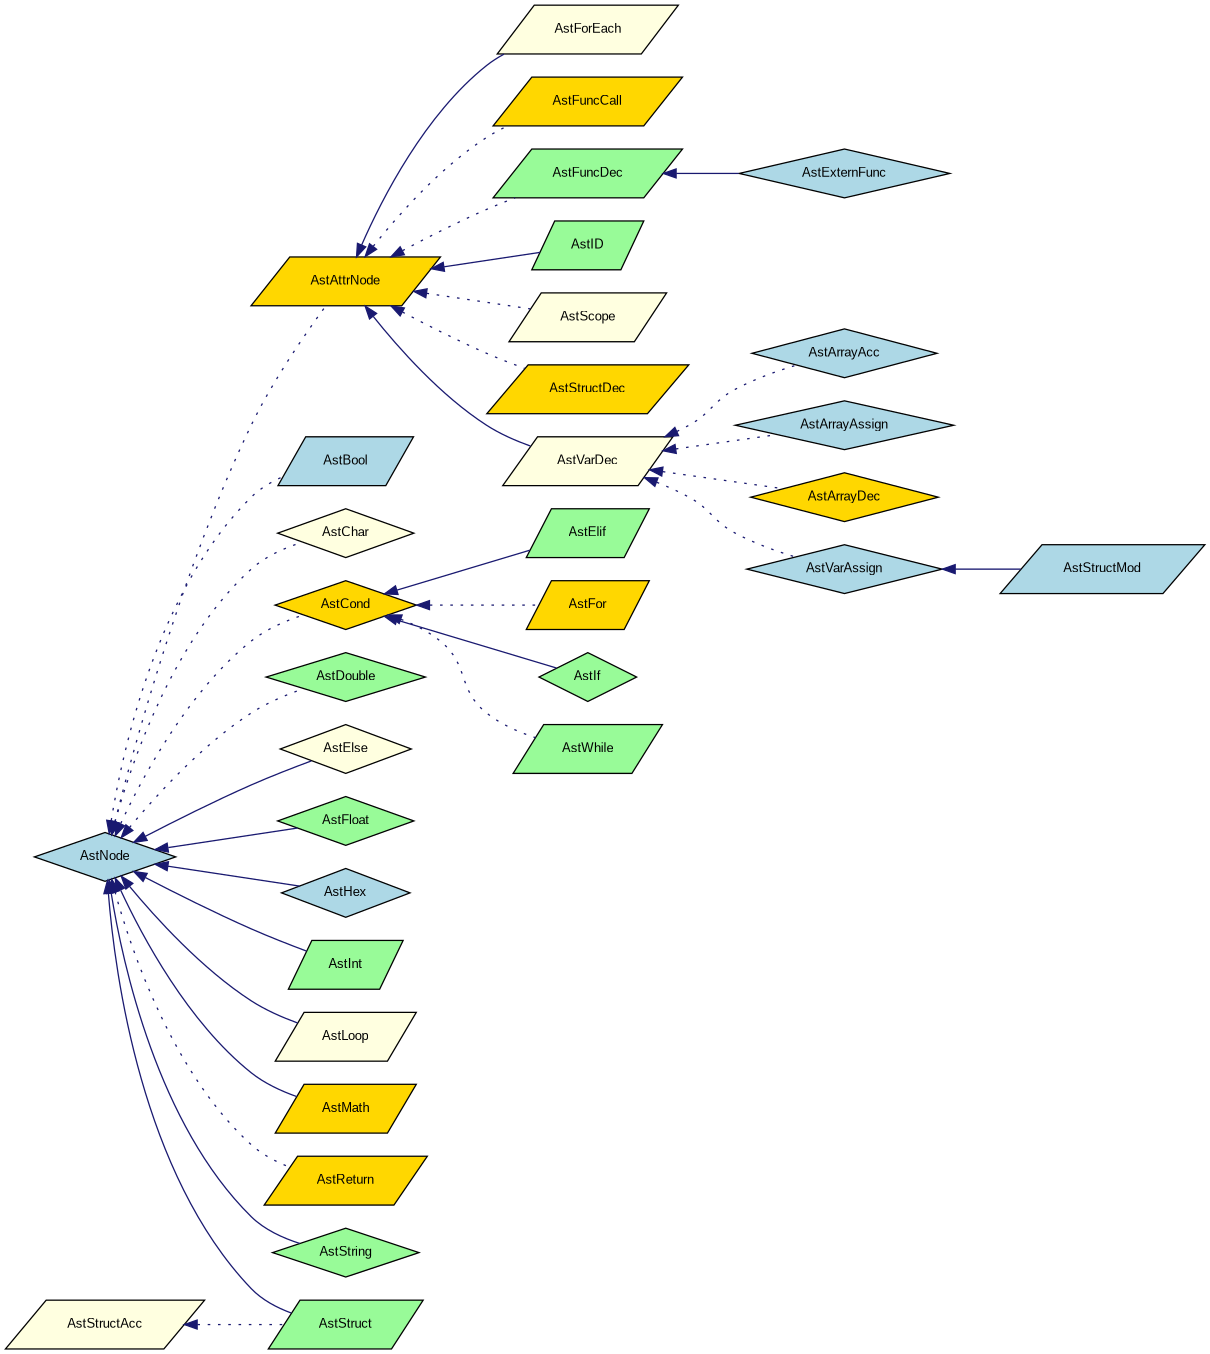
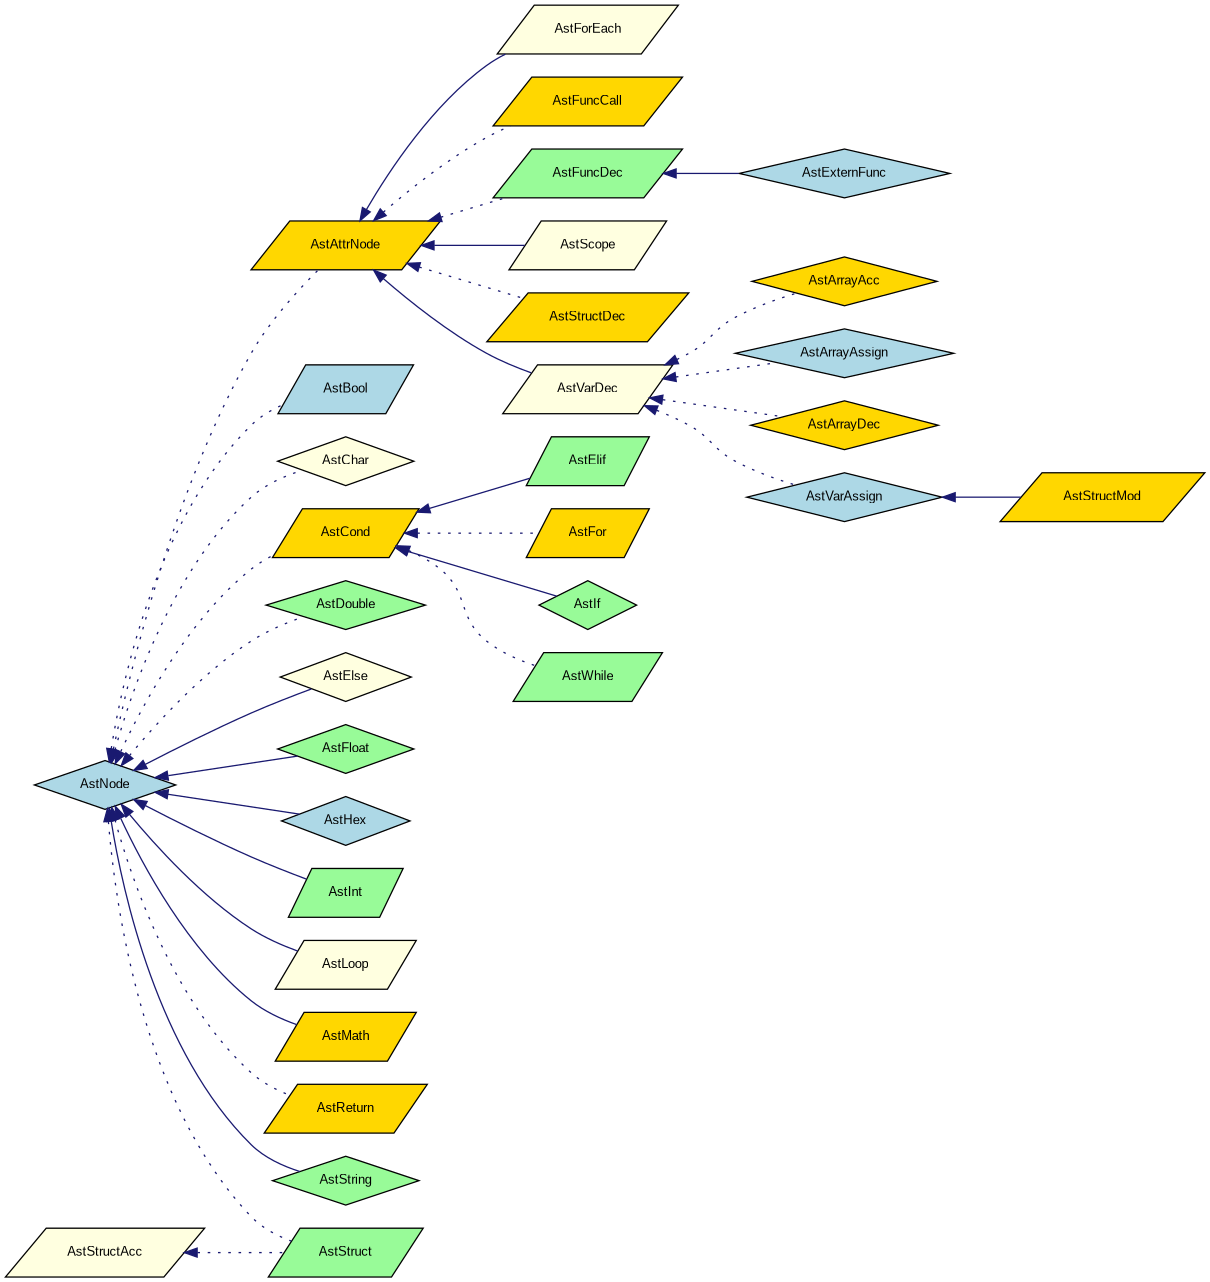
node "AstID": removed
edge "AstScope" -> "AstAttrNode": style dotted -> solid
node "AstArrayAcc": fillcolor lightblue -> gold
node "AstStructMod": fillcolor lightblue -> gold
node "AstCond": shape diamond -> parallelogram
edge "AstStruct" -> "AstNode": style solid -> dotted
